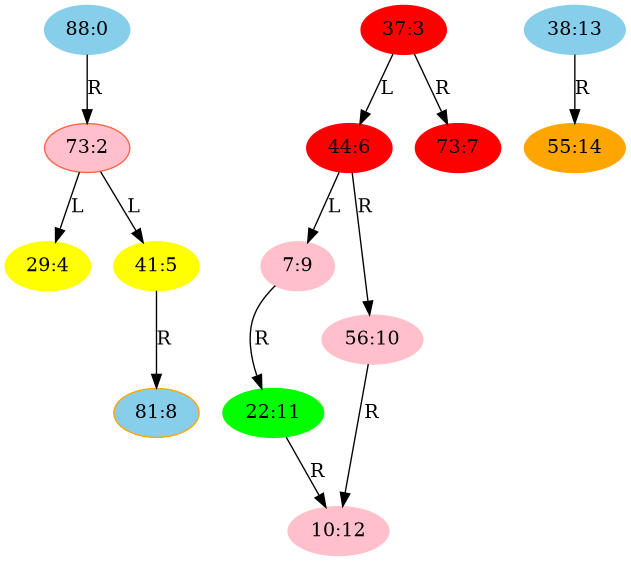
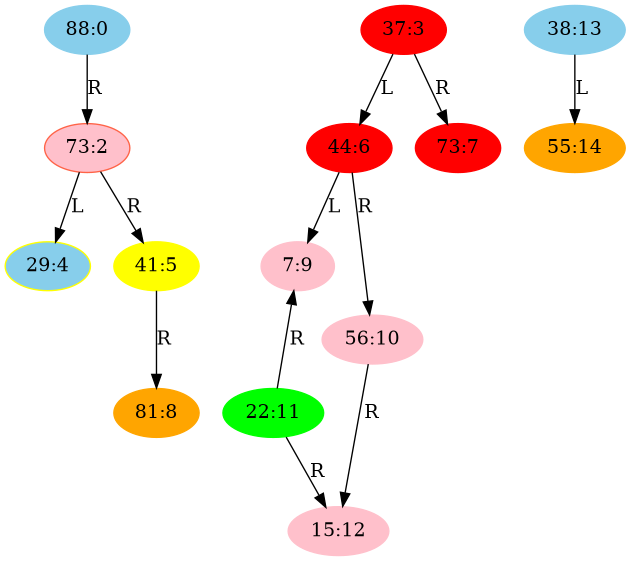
edge "38:13" -> "55:14": label "R" -> "L"
edge "73:2" -> "41:5": label "L" -> "R"
node "29:4": fillcolor yellow -> skyblue
edge "7:9" -> "22:11": reversed
node "81:8": fillcolor skyblue -> orange
node "10:12": label "10:12" -> "15:12"
